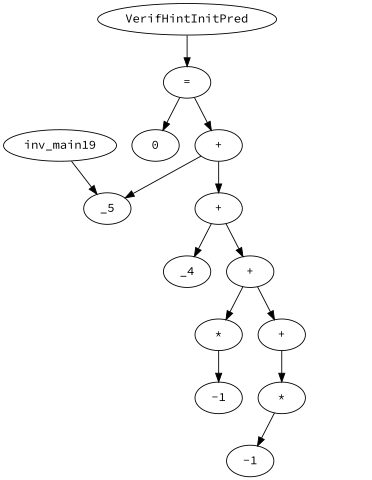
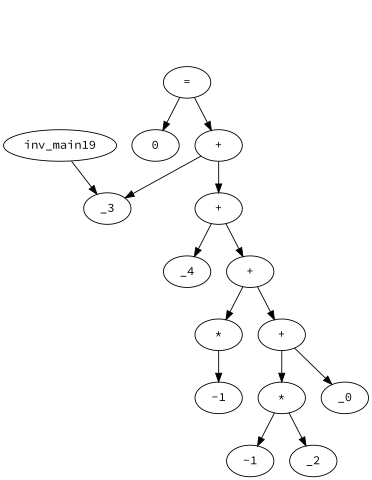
node "VerifHintInitPred": removed
node "_5": label "_5" -> "_3"
node "_0": added
node "_2": added
